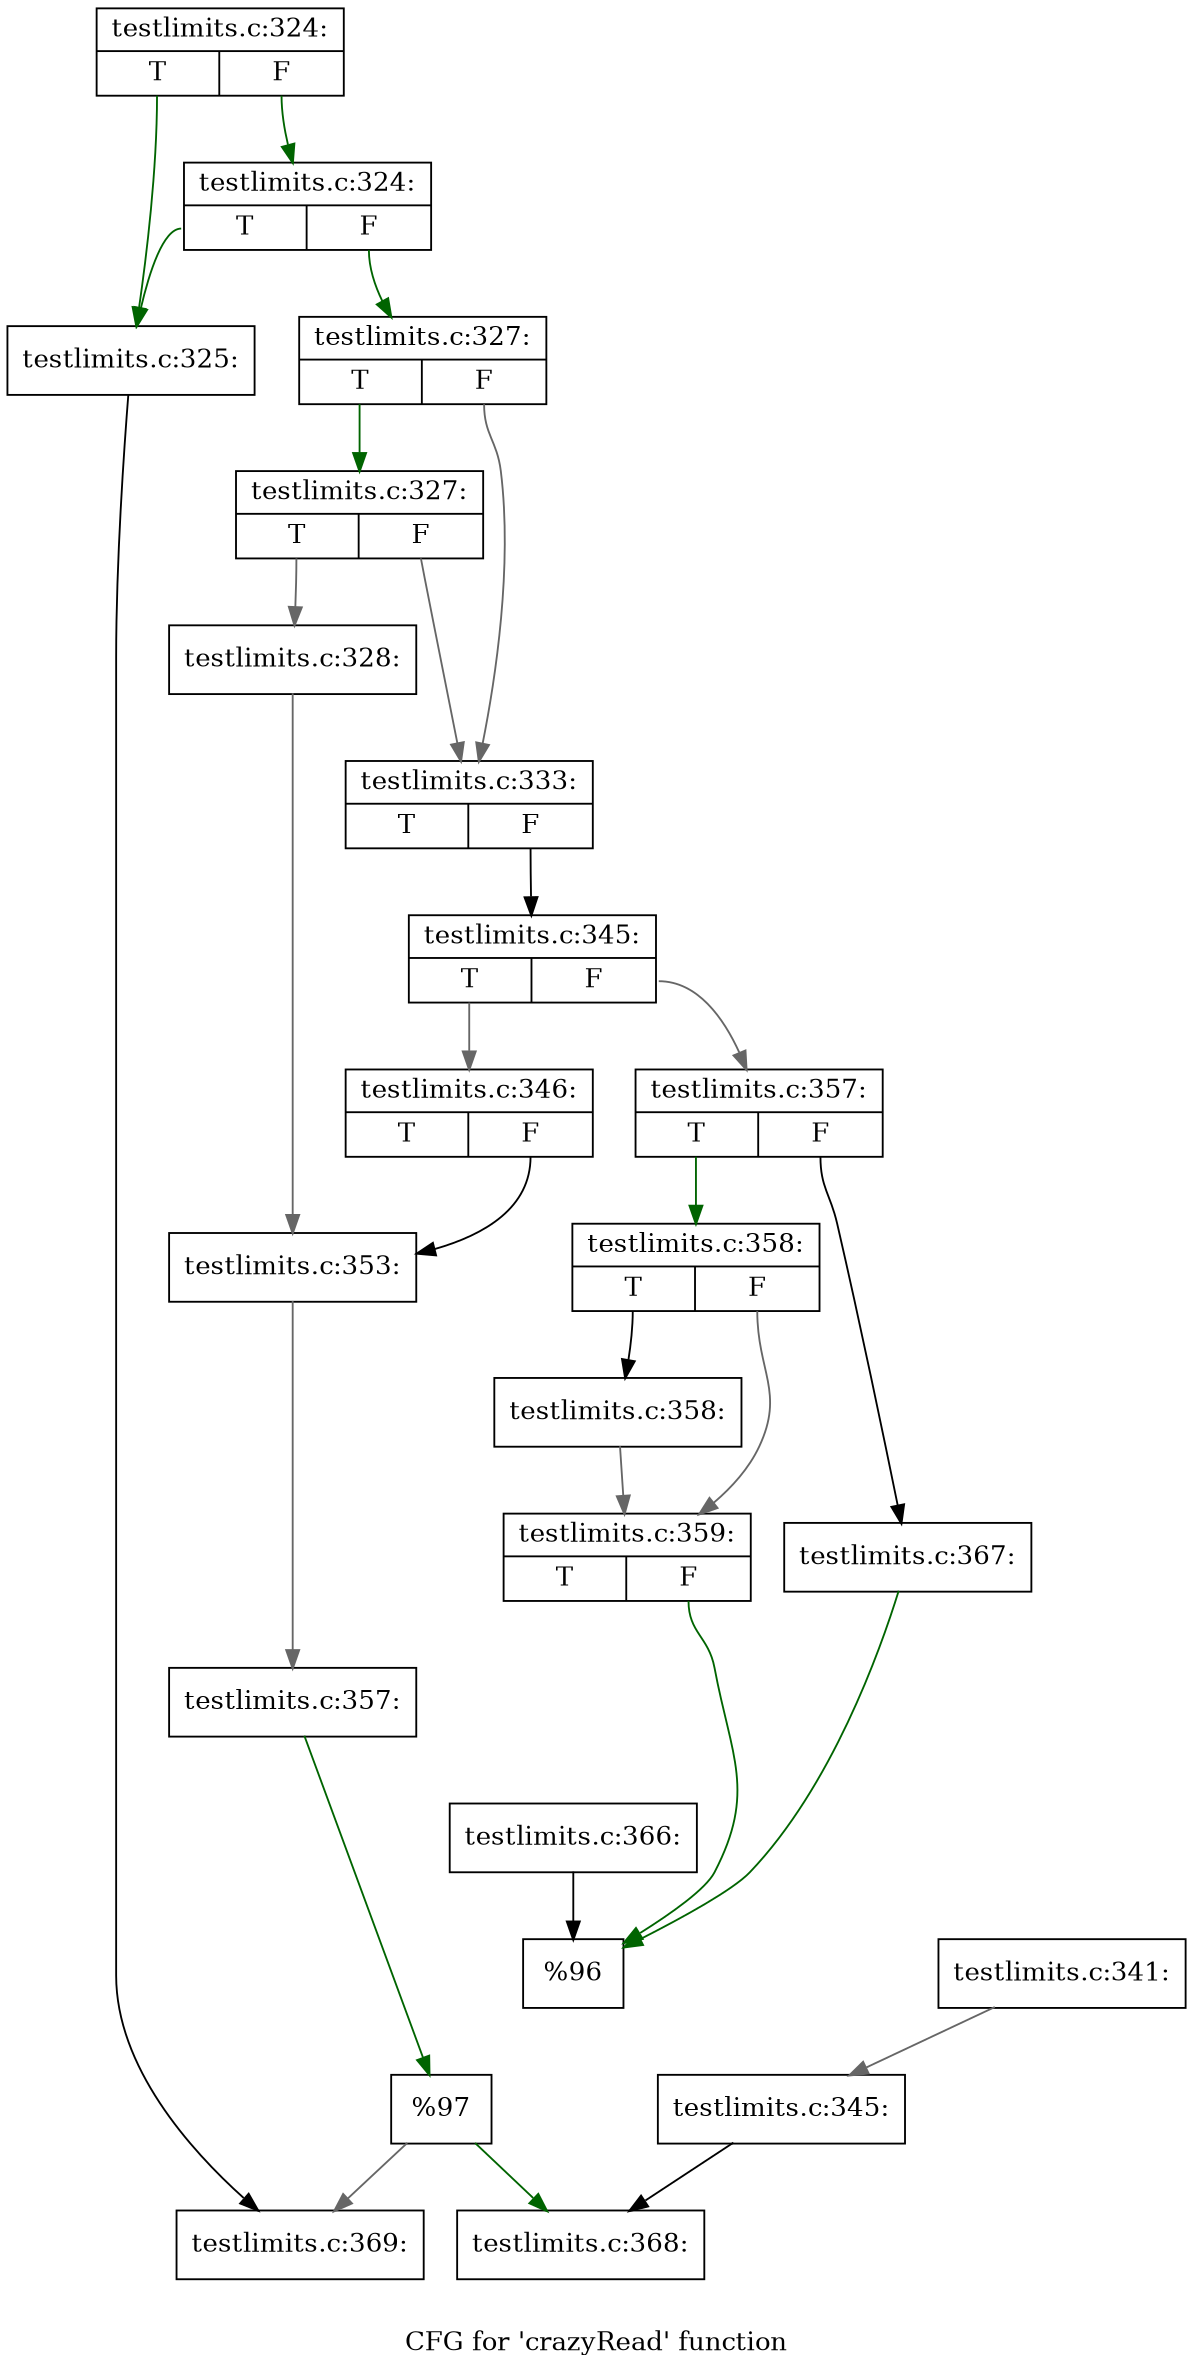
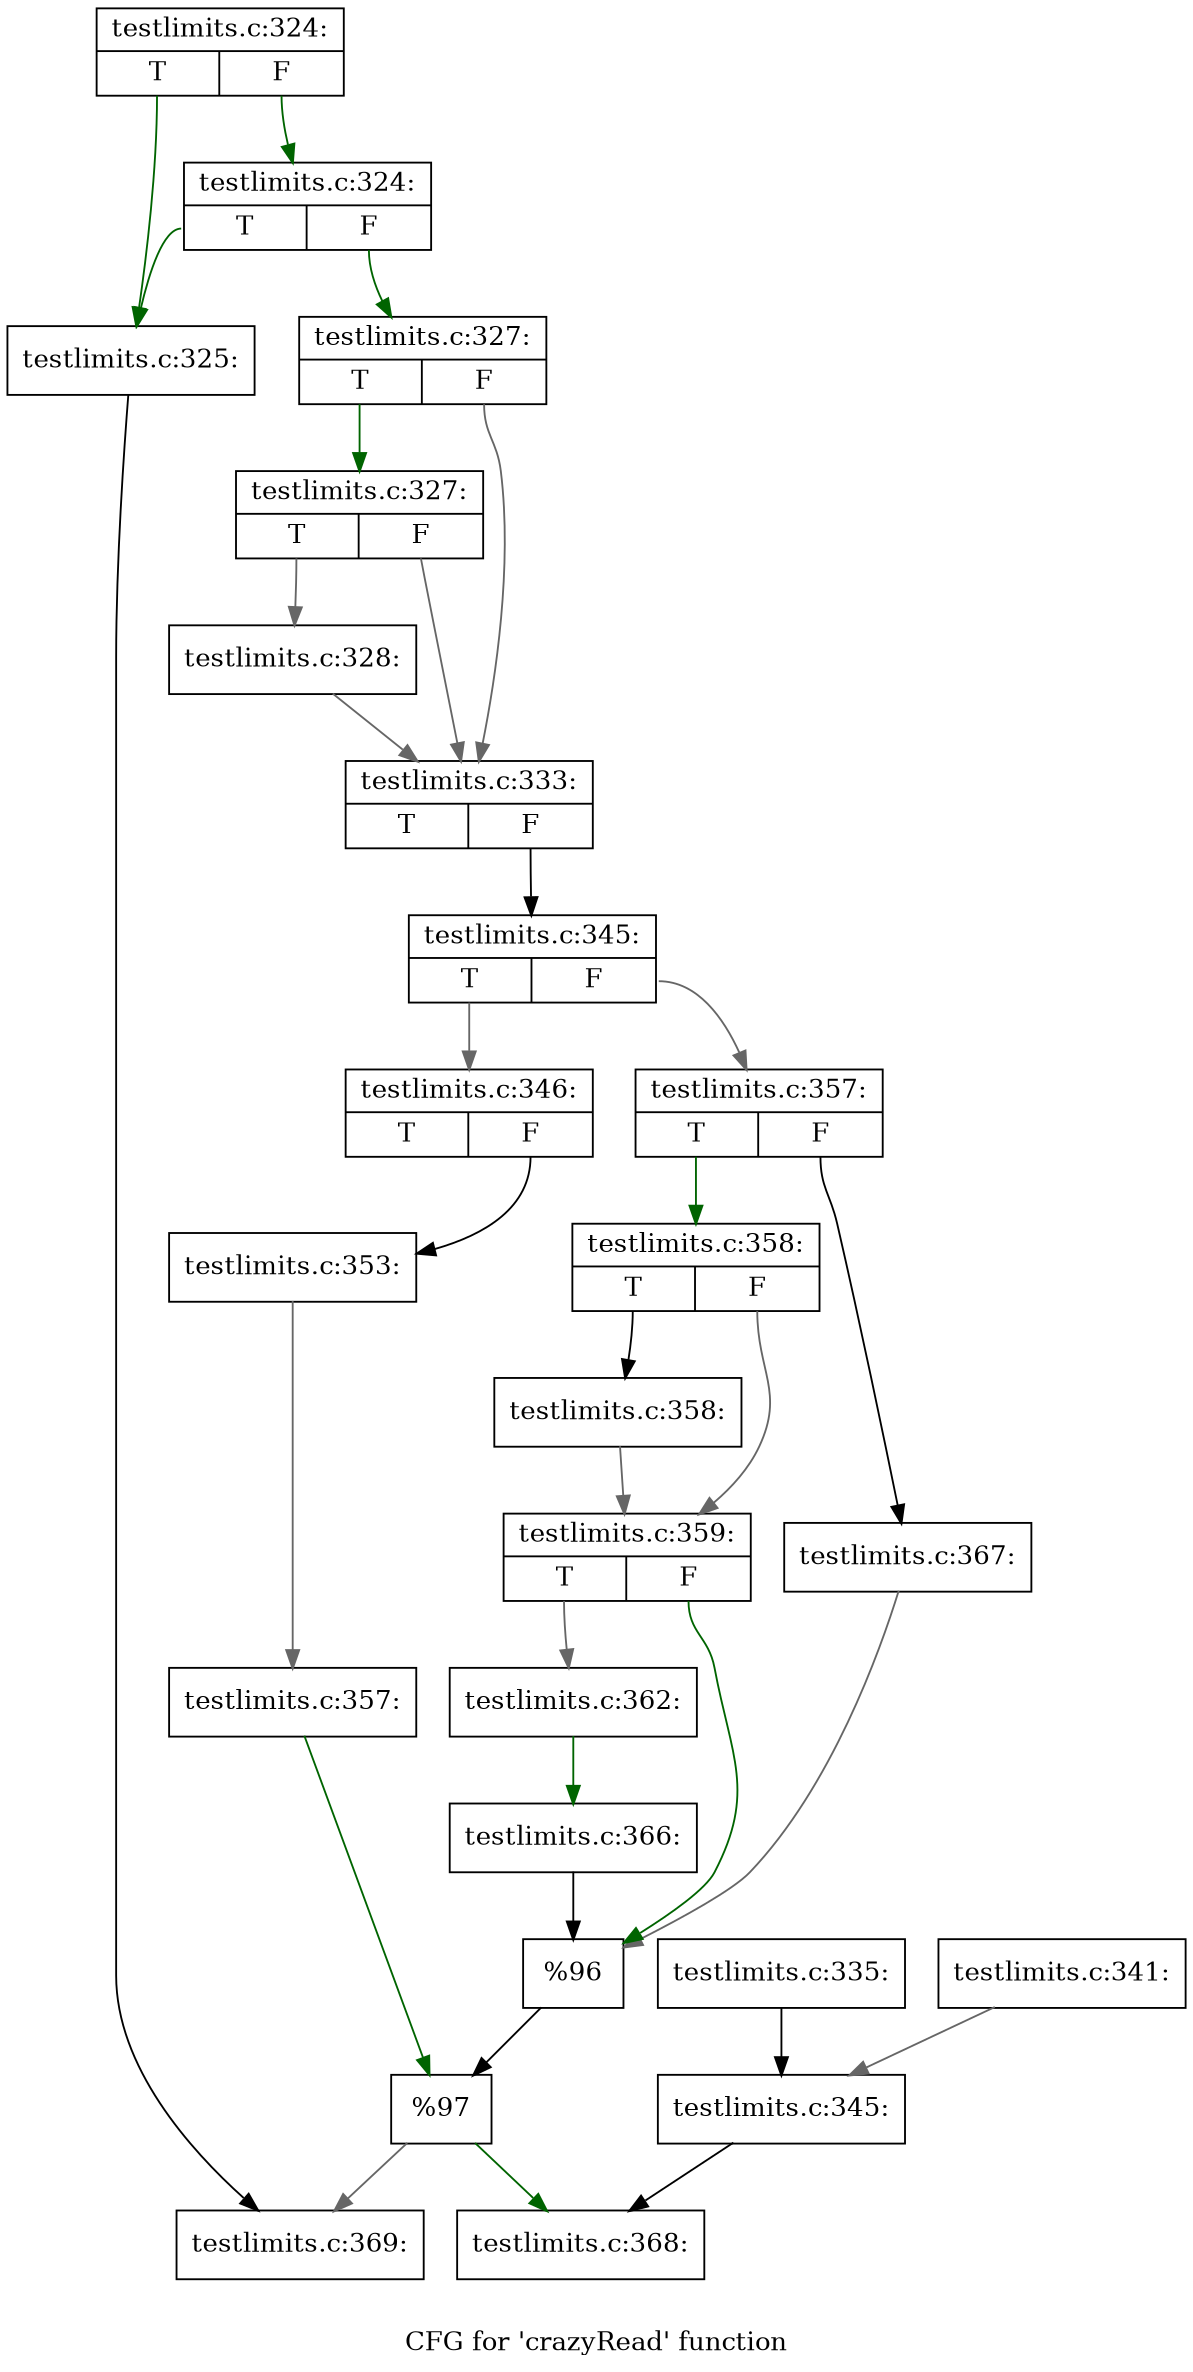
edge "testlimits.c:328:" -> "testlimits.c:353:": now "testlimits.c:328:" -> "testlimits.c:333:"
node "testlimits.c:362:": added
edge "testlimits.c:367:" -> "%96": color darkgreen -> gray40
node "testlimits.c:335:": added
edge "%96" -> "%97": added
